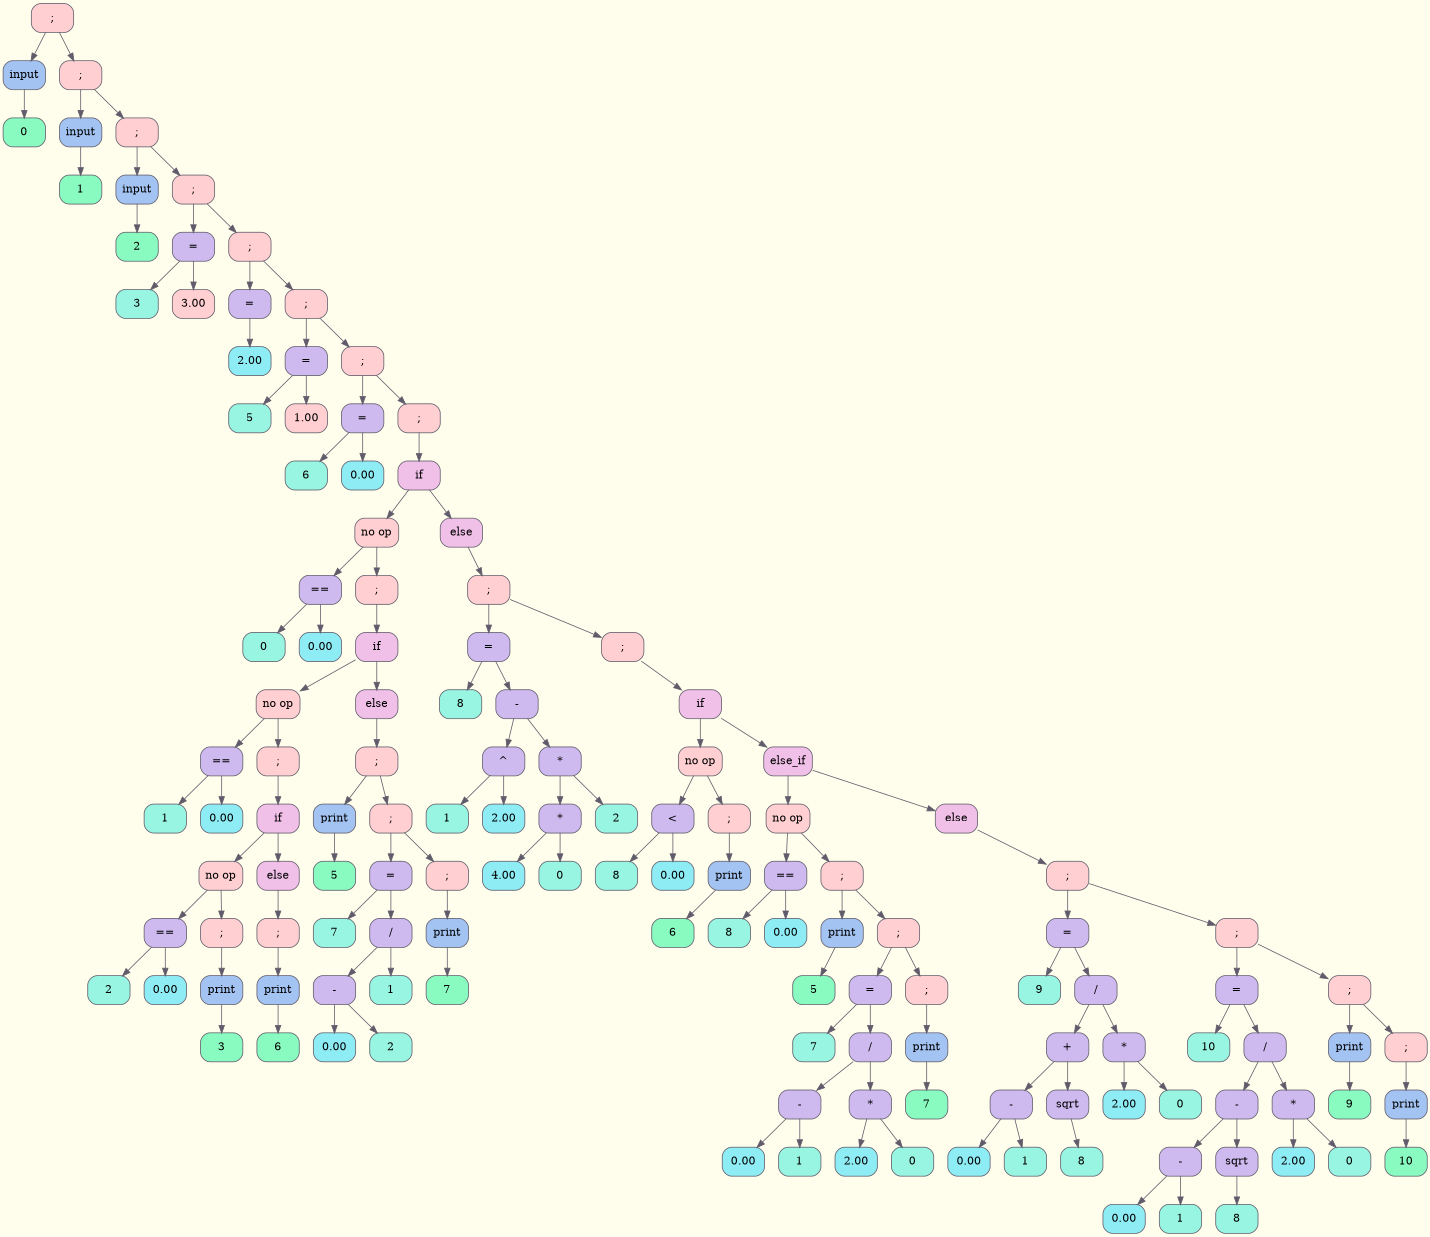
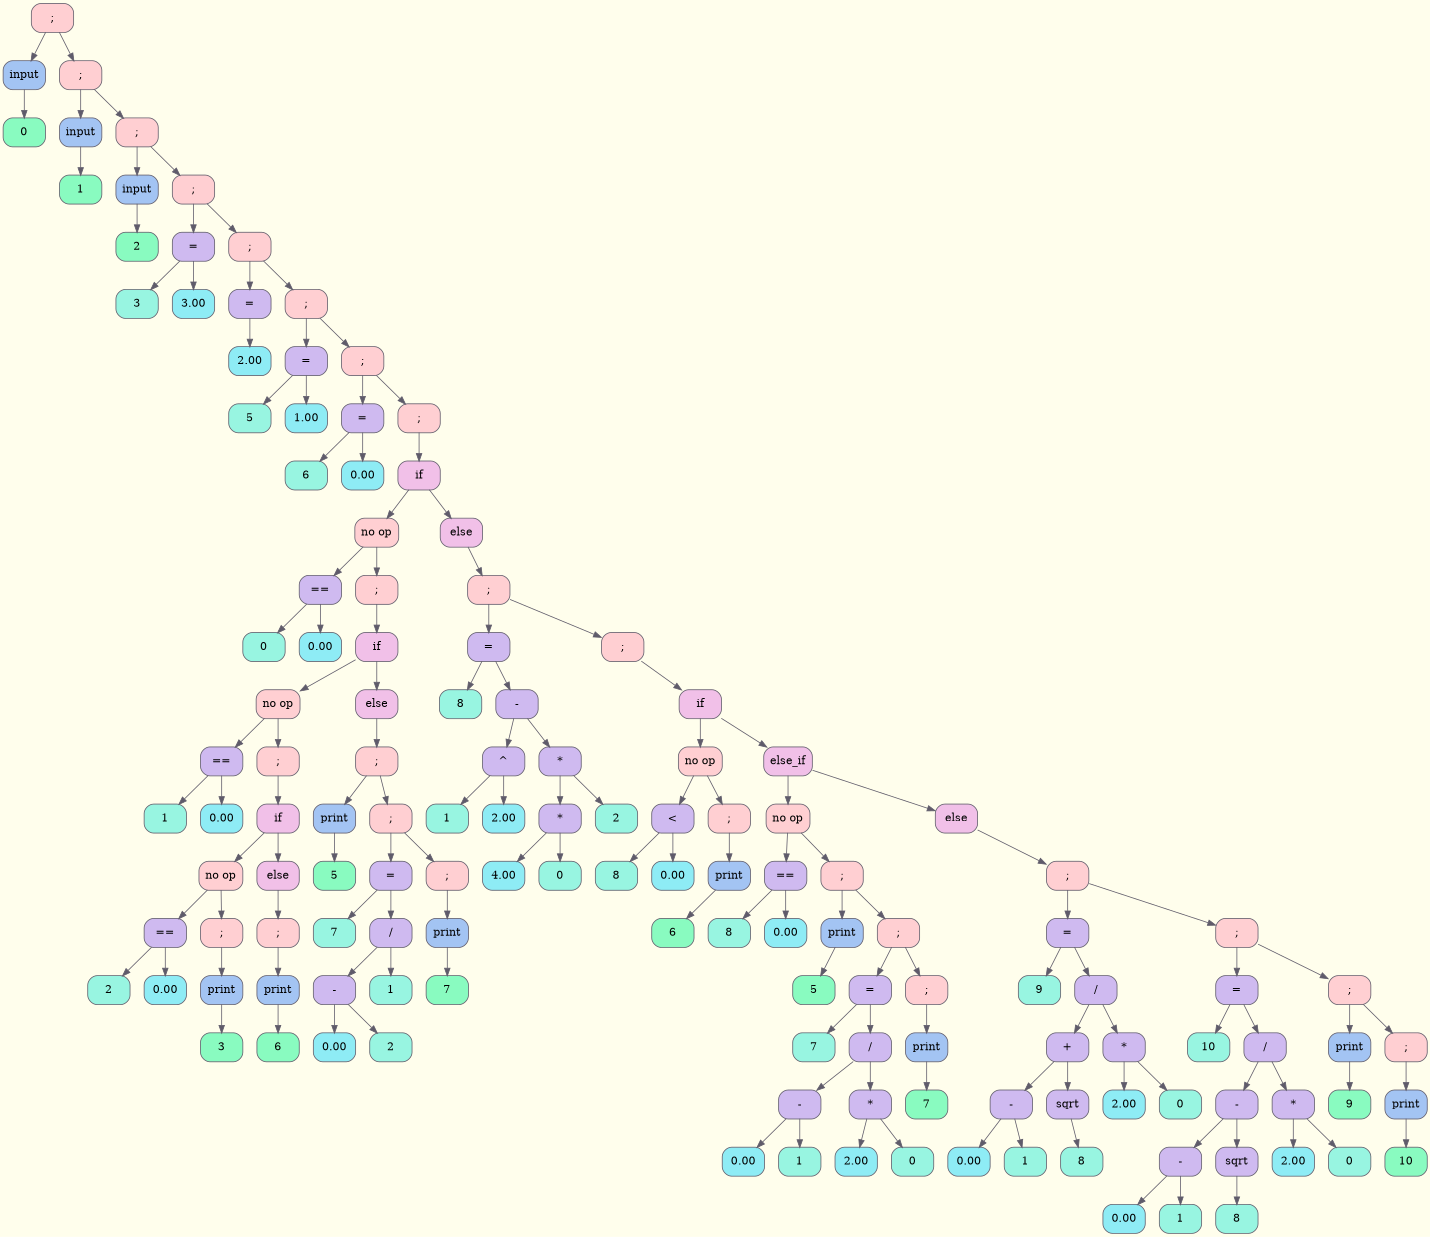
node "3.00": fillcolor #ffcfd2 -> #8eecf5
node "1.00": fillcolor #ffcfd2 -> #8eecf5
